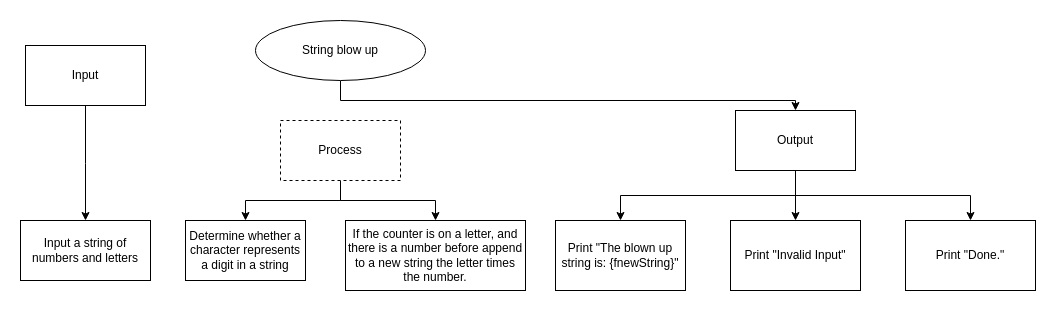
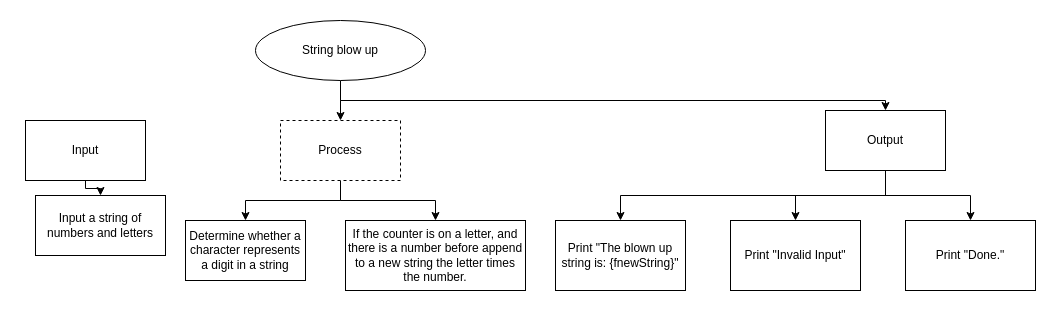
node "Input": moved (86, 76) -> (86, 151)
edge "String blow up" -> "Process": added
node "Output": moved (796, 141) -> (886, 141)
node "Input a string of numbers and letters": moved (86, 251) -> (101, 226)
